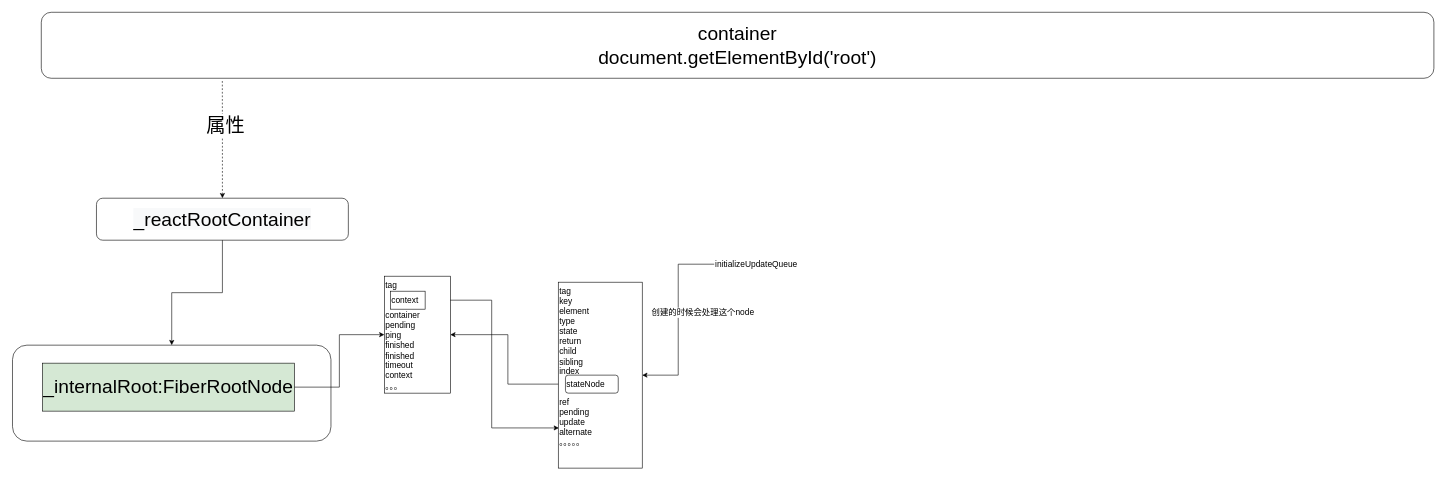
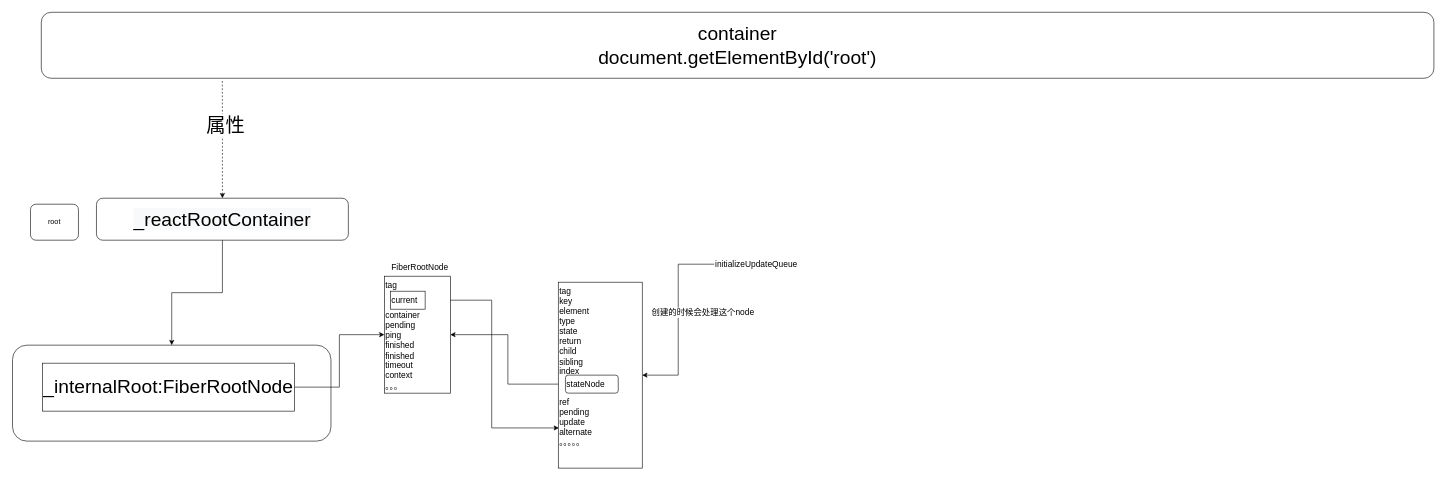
node "root": added
node "FiberRootNode": added
node "context": label "context" -> "current"
node "_internalRoot:FiberRootNode": fillcolor #d5e8d4 -> #ffffff
